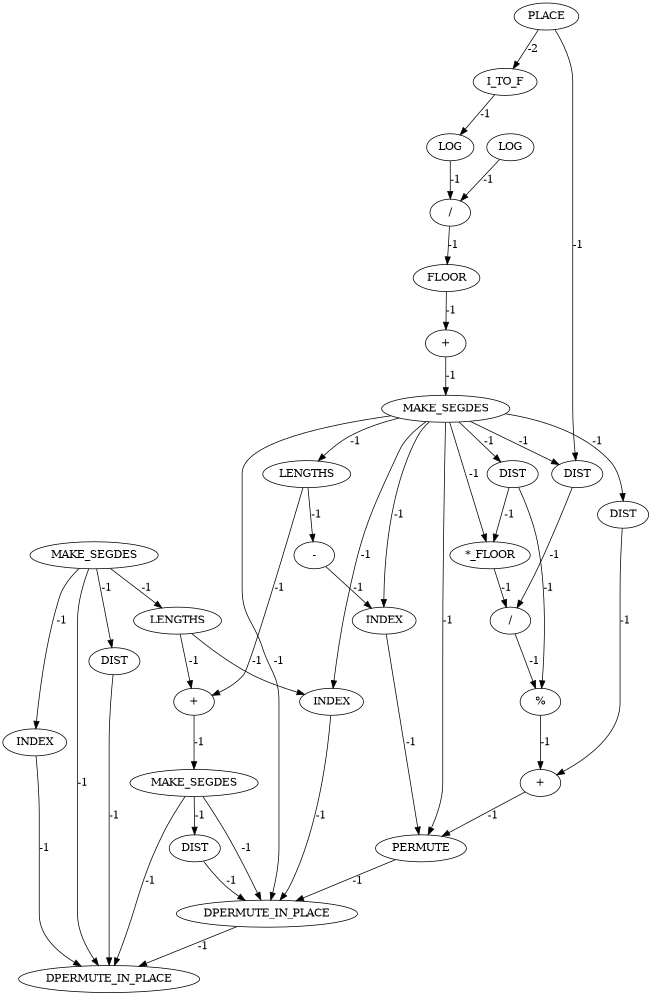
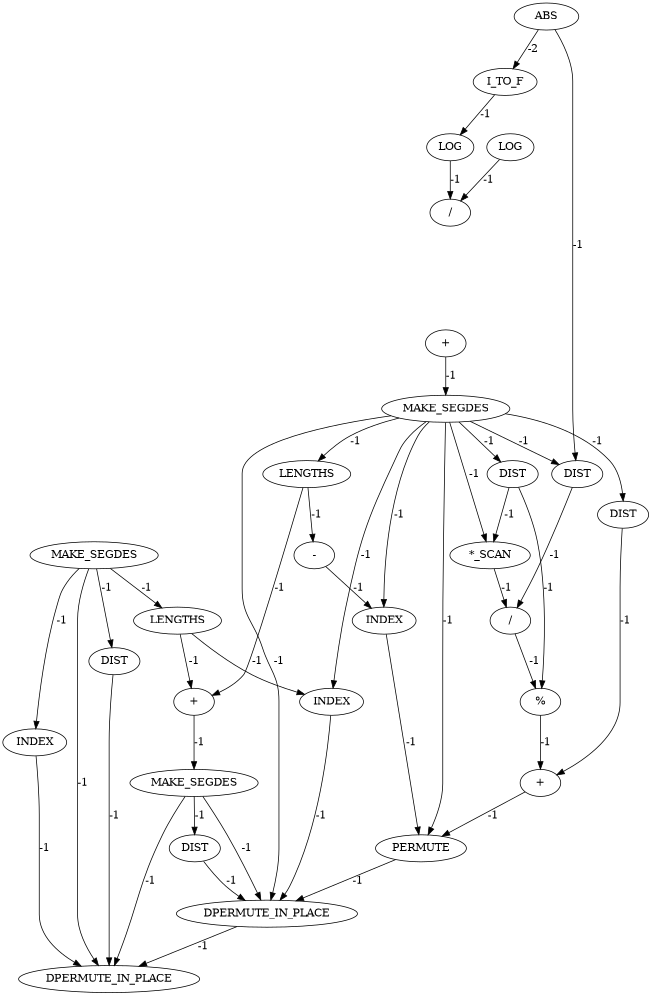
node "PLACE": label "PLACE" -> "ABS"
node "FLOOR": removed
node "*_FLOOR": label "*_FLOOR" -> "*_SCAN"
